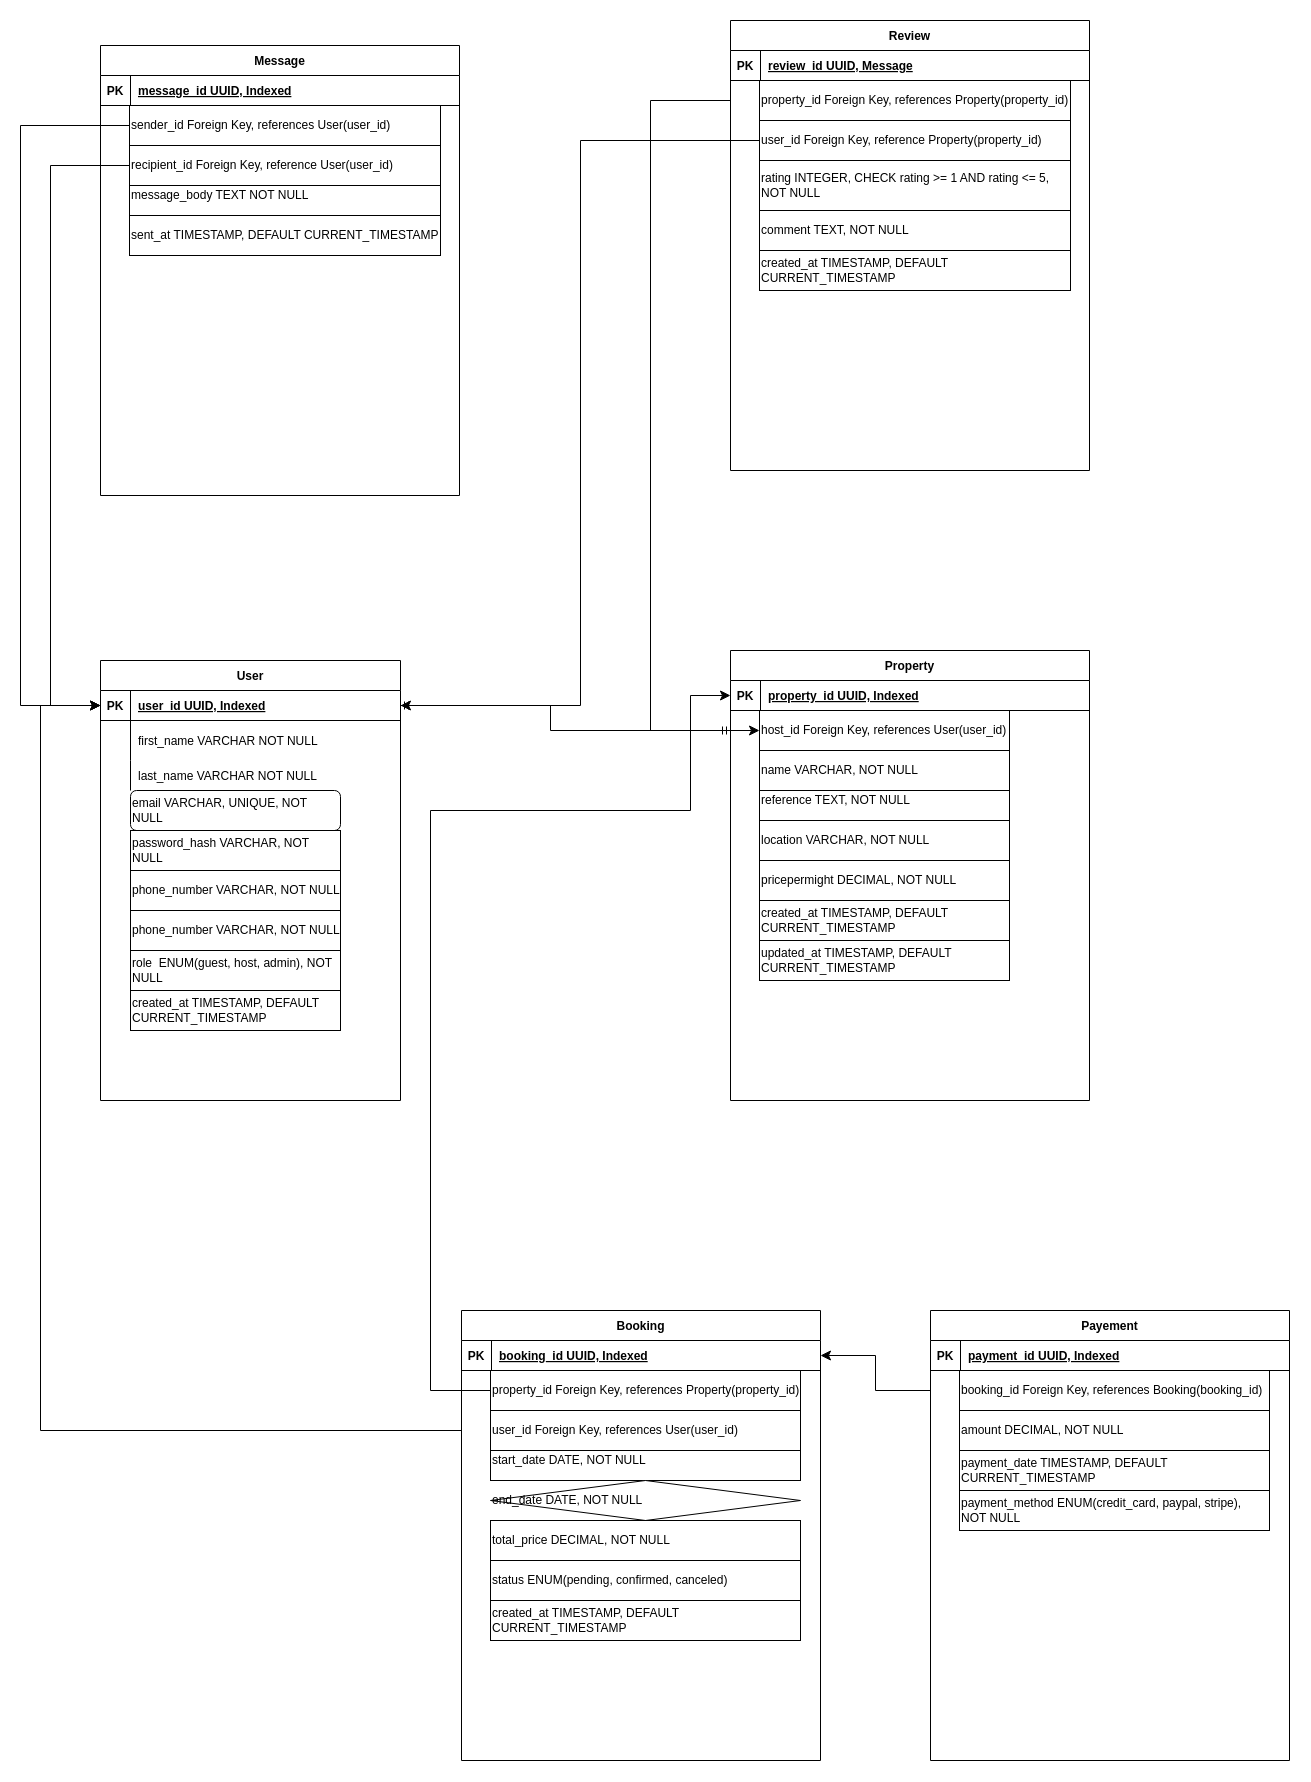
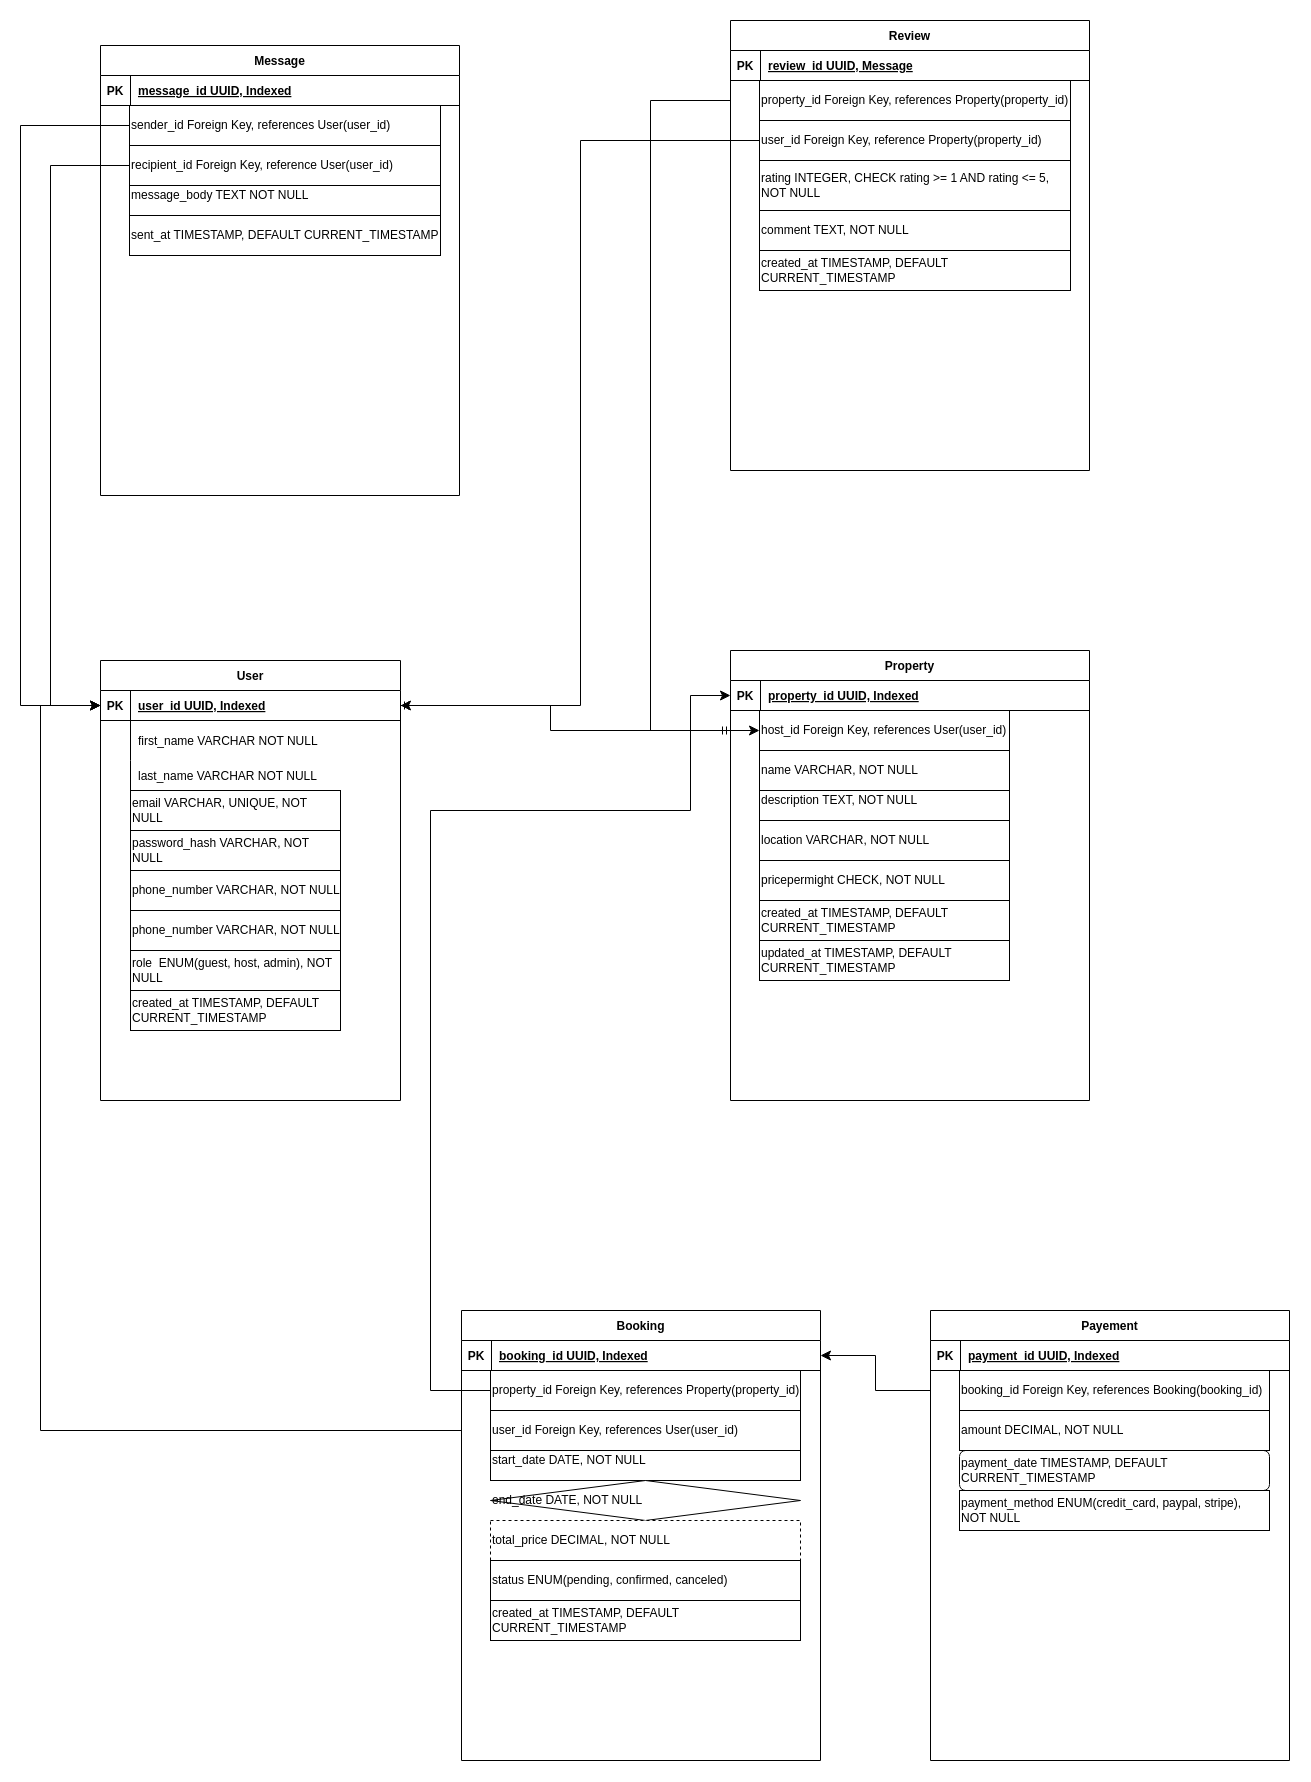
node "reference TEXT, NOT NULL": label "reference TEXT, NOT NULL" -> "description TEXT, NOT NULL"
node "email VARCHAR, UNIQUE, NOT NULL": shape rounded rectangle -> rectangle
node "pricepermight DECIMAL, NOT NULL": label "pricepermight DECIMAL, NOT NULL" -> "pricepermight CHECK, NOT NULL"
node "payment_date TIMESTAMP, DEFAULT CURRENT_TIMESTAMP": shape rectangle -> rounded rectangle
node "total_price DECIMAL, NOT NULL": style solid -> dashed
